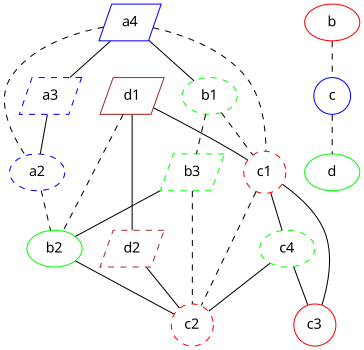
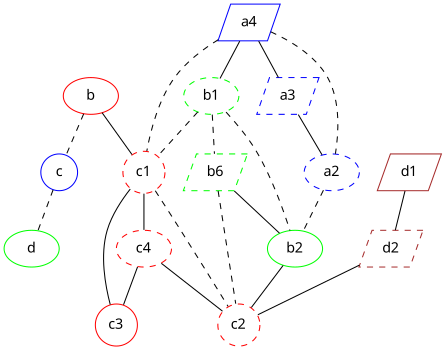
edge "d1" -- "c1": now "b" -- "c1"
node "b3": label "b3" -> "b6"
edge "d1" -- "b2": now "b1" -- "b2"
node "c4": color green -> red
